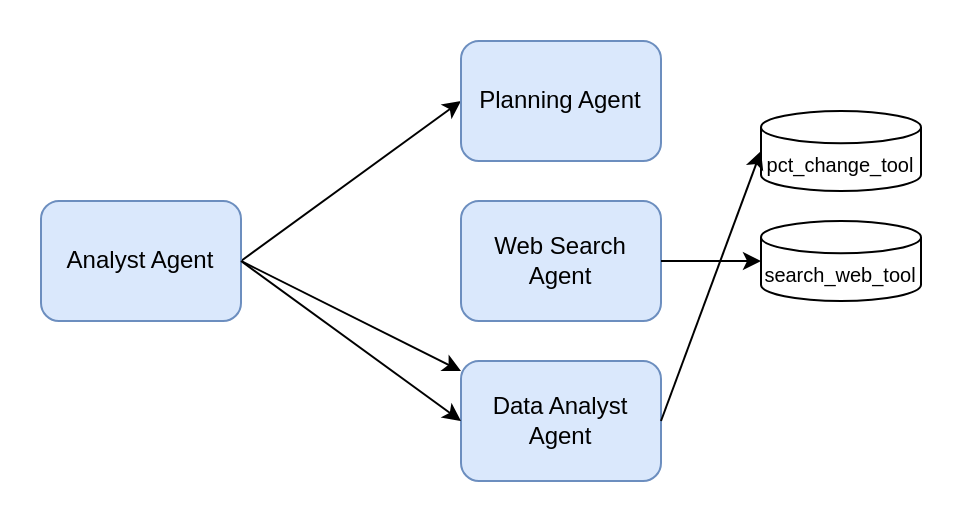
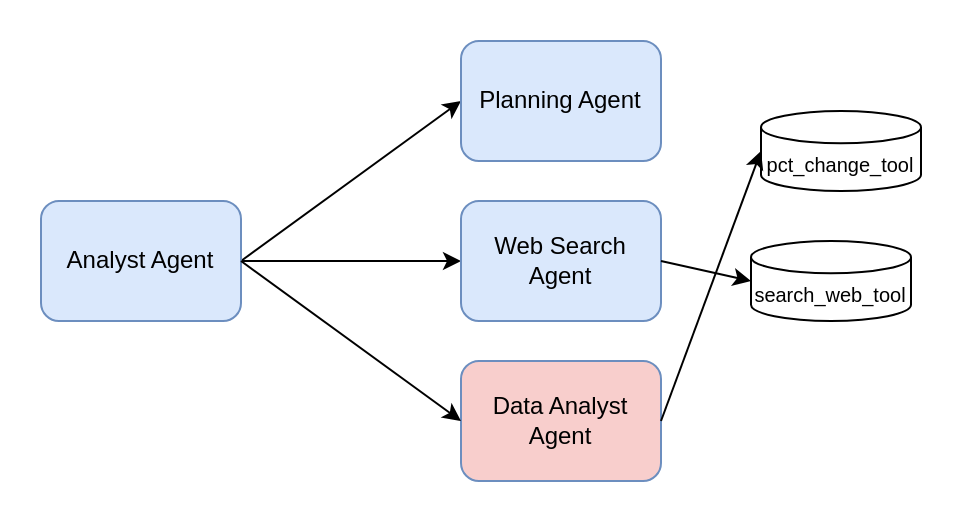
node "search_web_tool": moved (841, 261) -> (831, 281)
edge "Analyst Agent" -> "Data Analyst Agent": now "Analyst Agent" -> "Web Search Agent"
node "Data Analyst Agent": fillcolor #dae8fc -> #f8cecc
